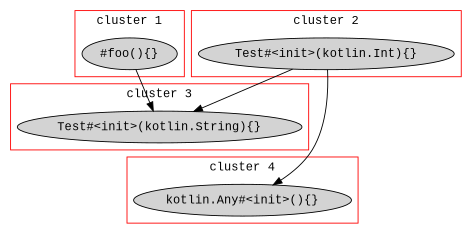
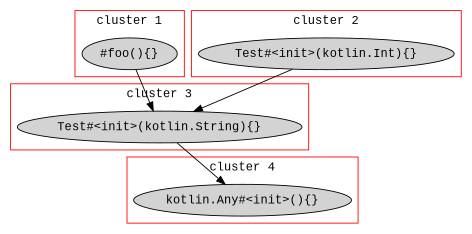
edge "Test#<init>(kotlin.Int){}" -> "kotlin.Any#<init>(){}": now "Test#<init>(kotlin.String){}" -> "kotlin.Any#<init>(){}"
